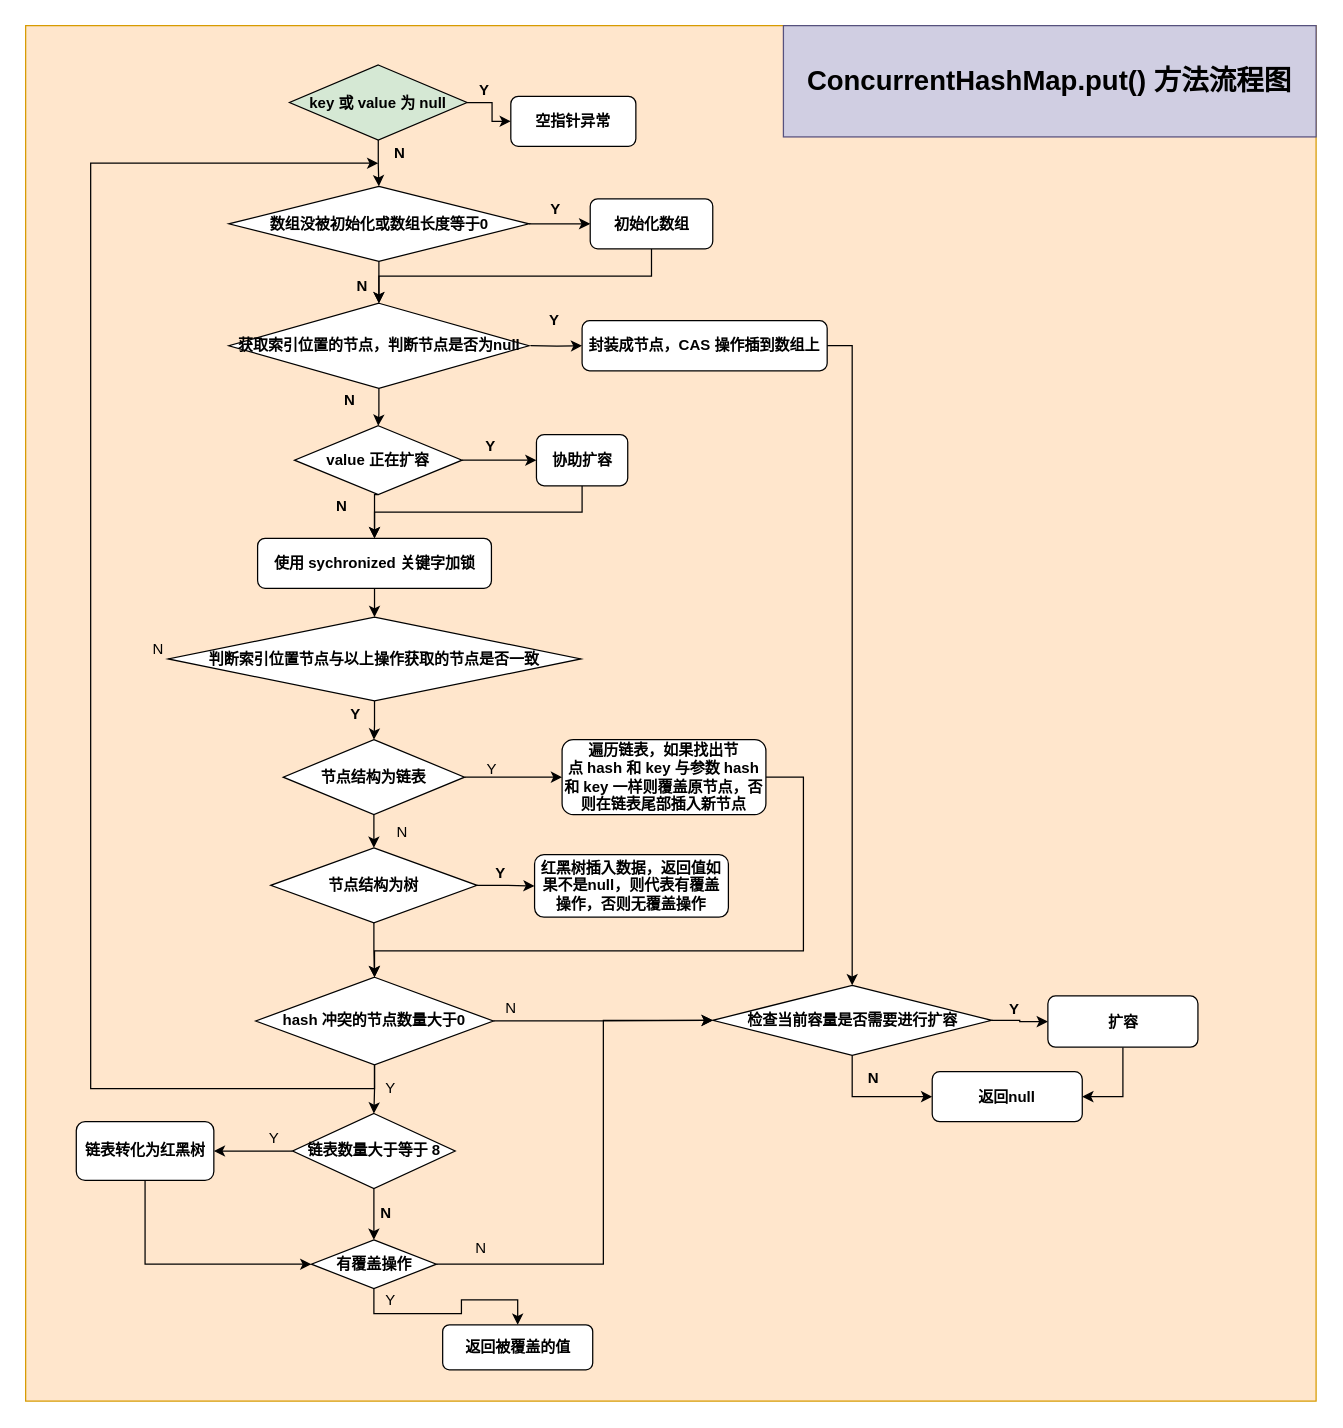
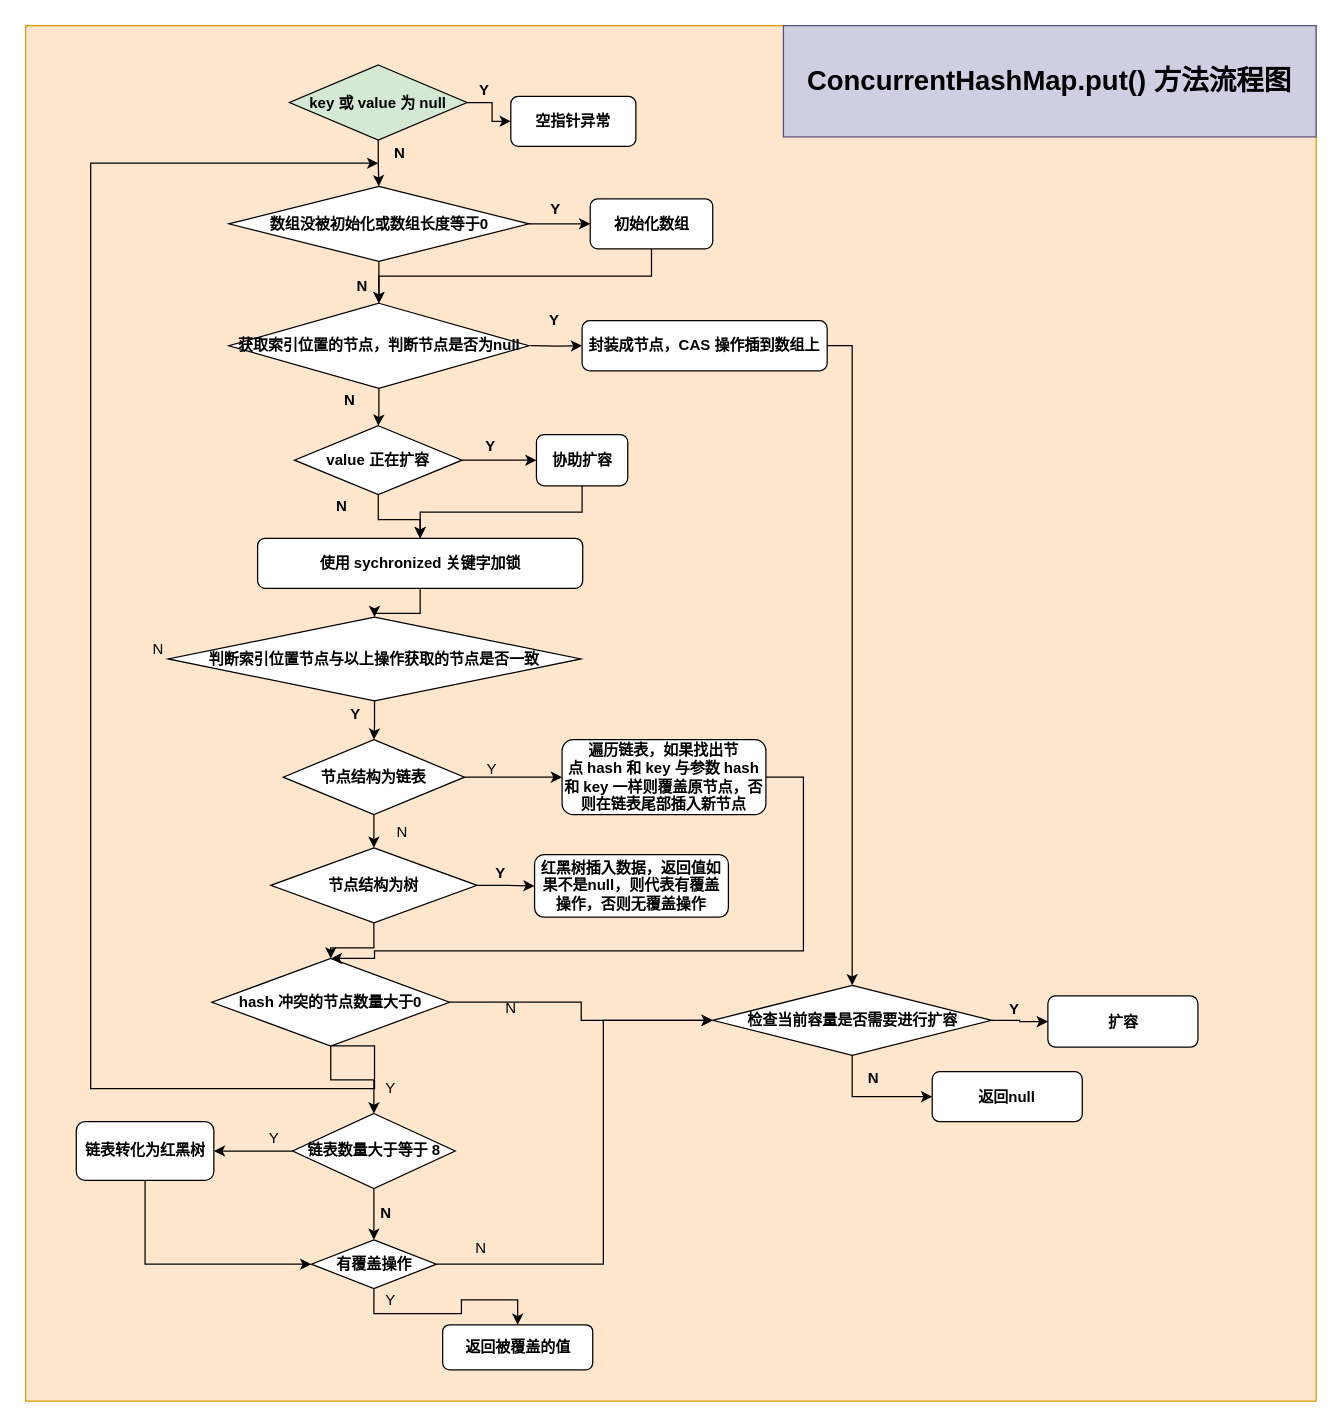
node "使用 sychronized 关键字加锁": size 234x50 -> 325x50
node "hash 冲突的节点数量大于0": moved (374, 1021) -> (331, 1002)
edge "扩容" -> "返回null": removed
